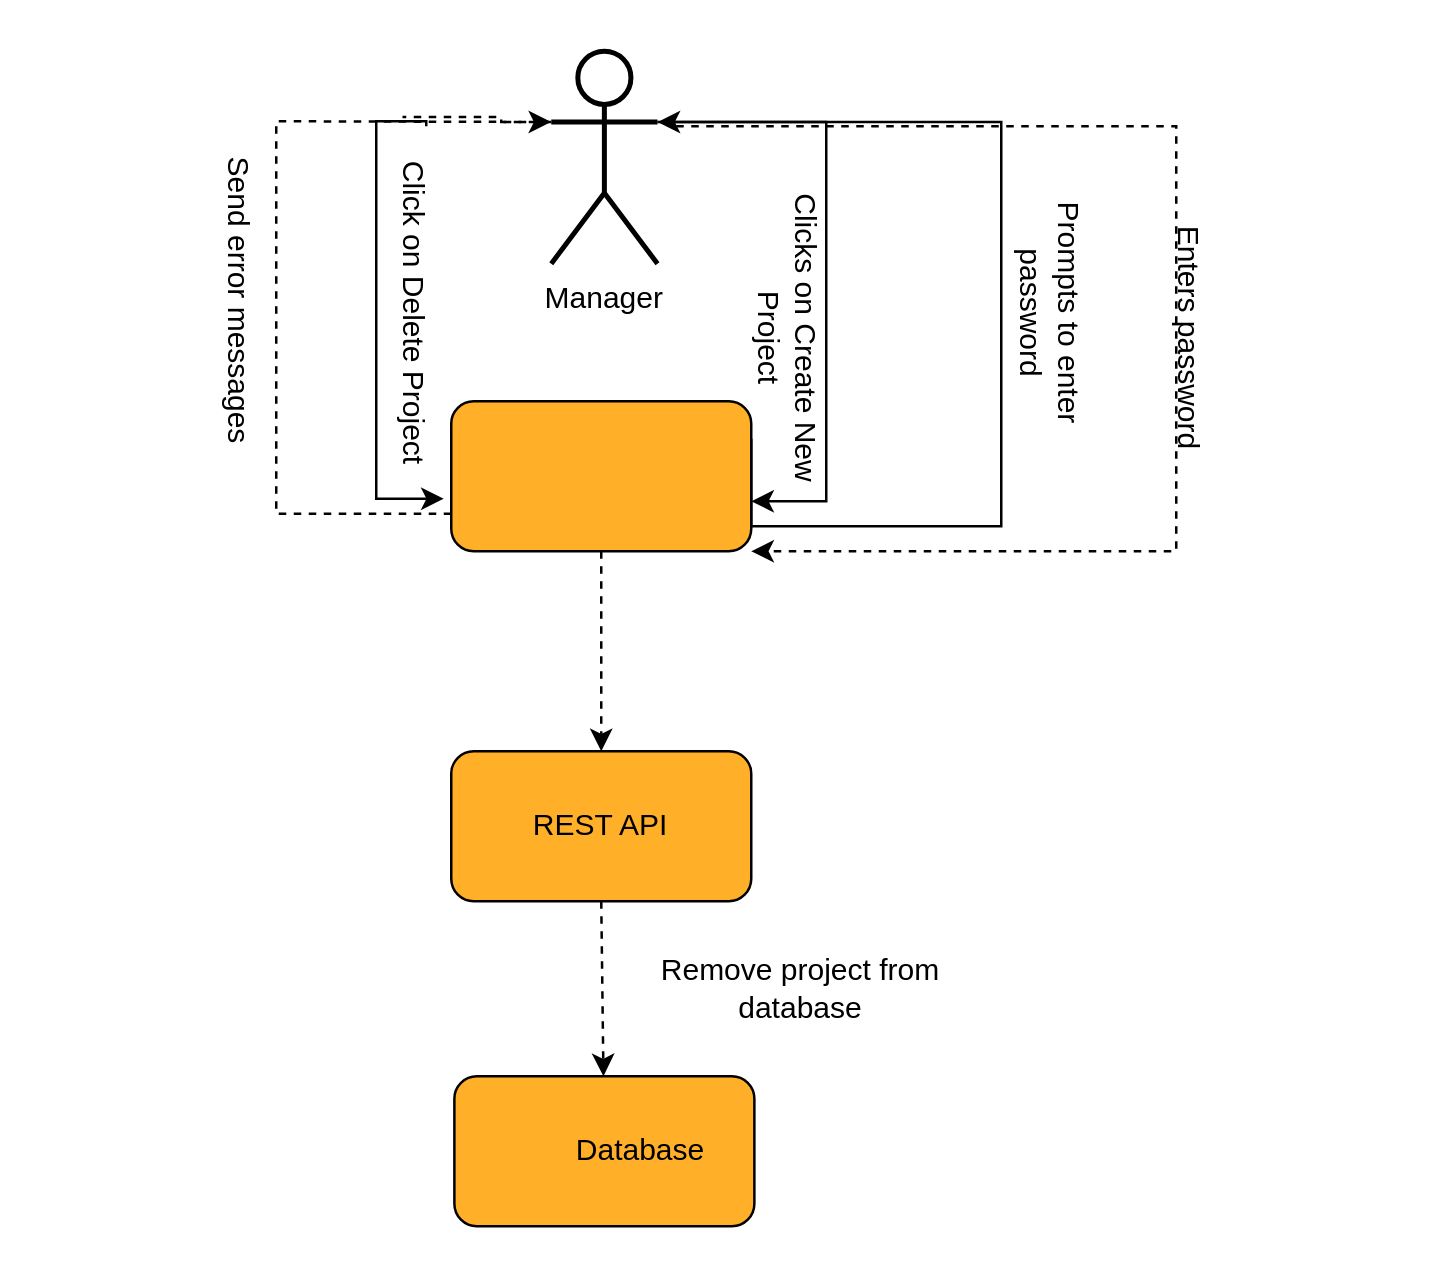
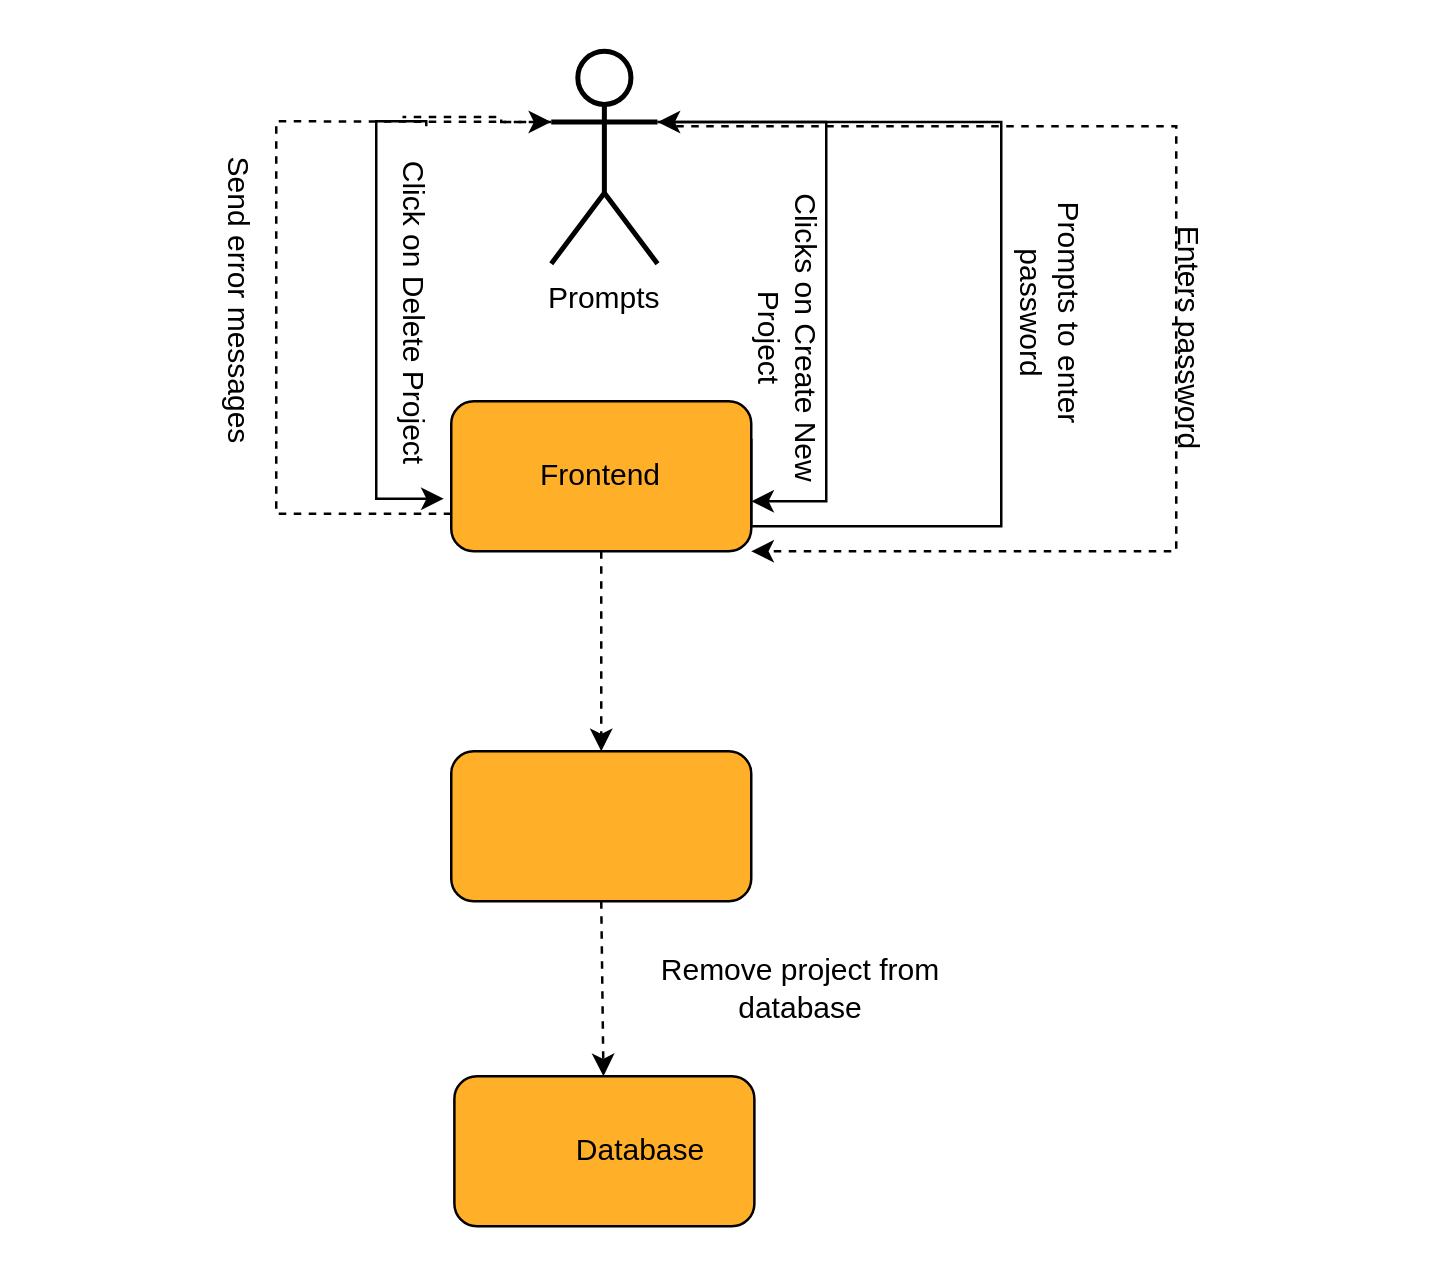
node "Manager": label "Manager" -> "Prompts"
node "Frontend": added
node "REST API": removed
